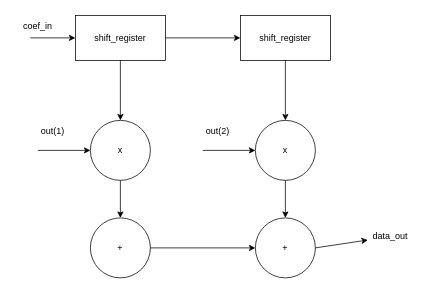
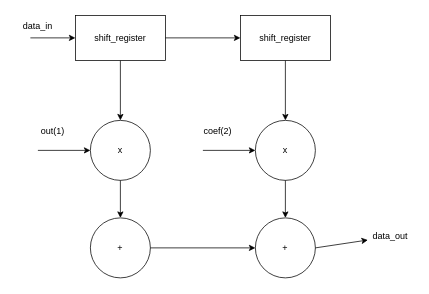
node "coef_in": label "coef_in" -> "data_in"
node "out(2)": label "out(2)" -> "coef(2)"
